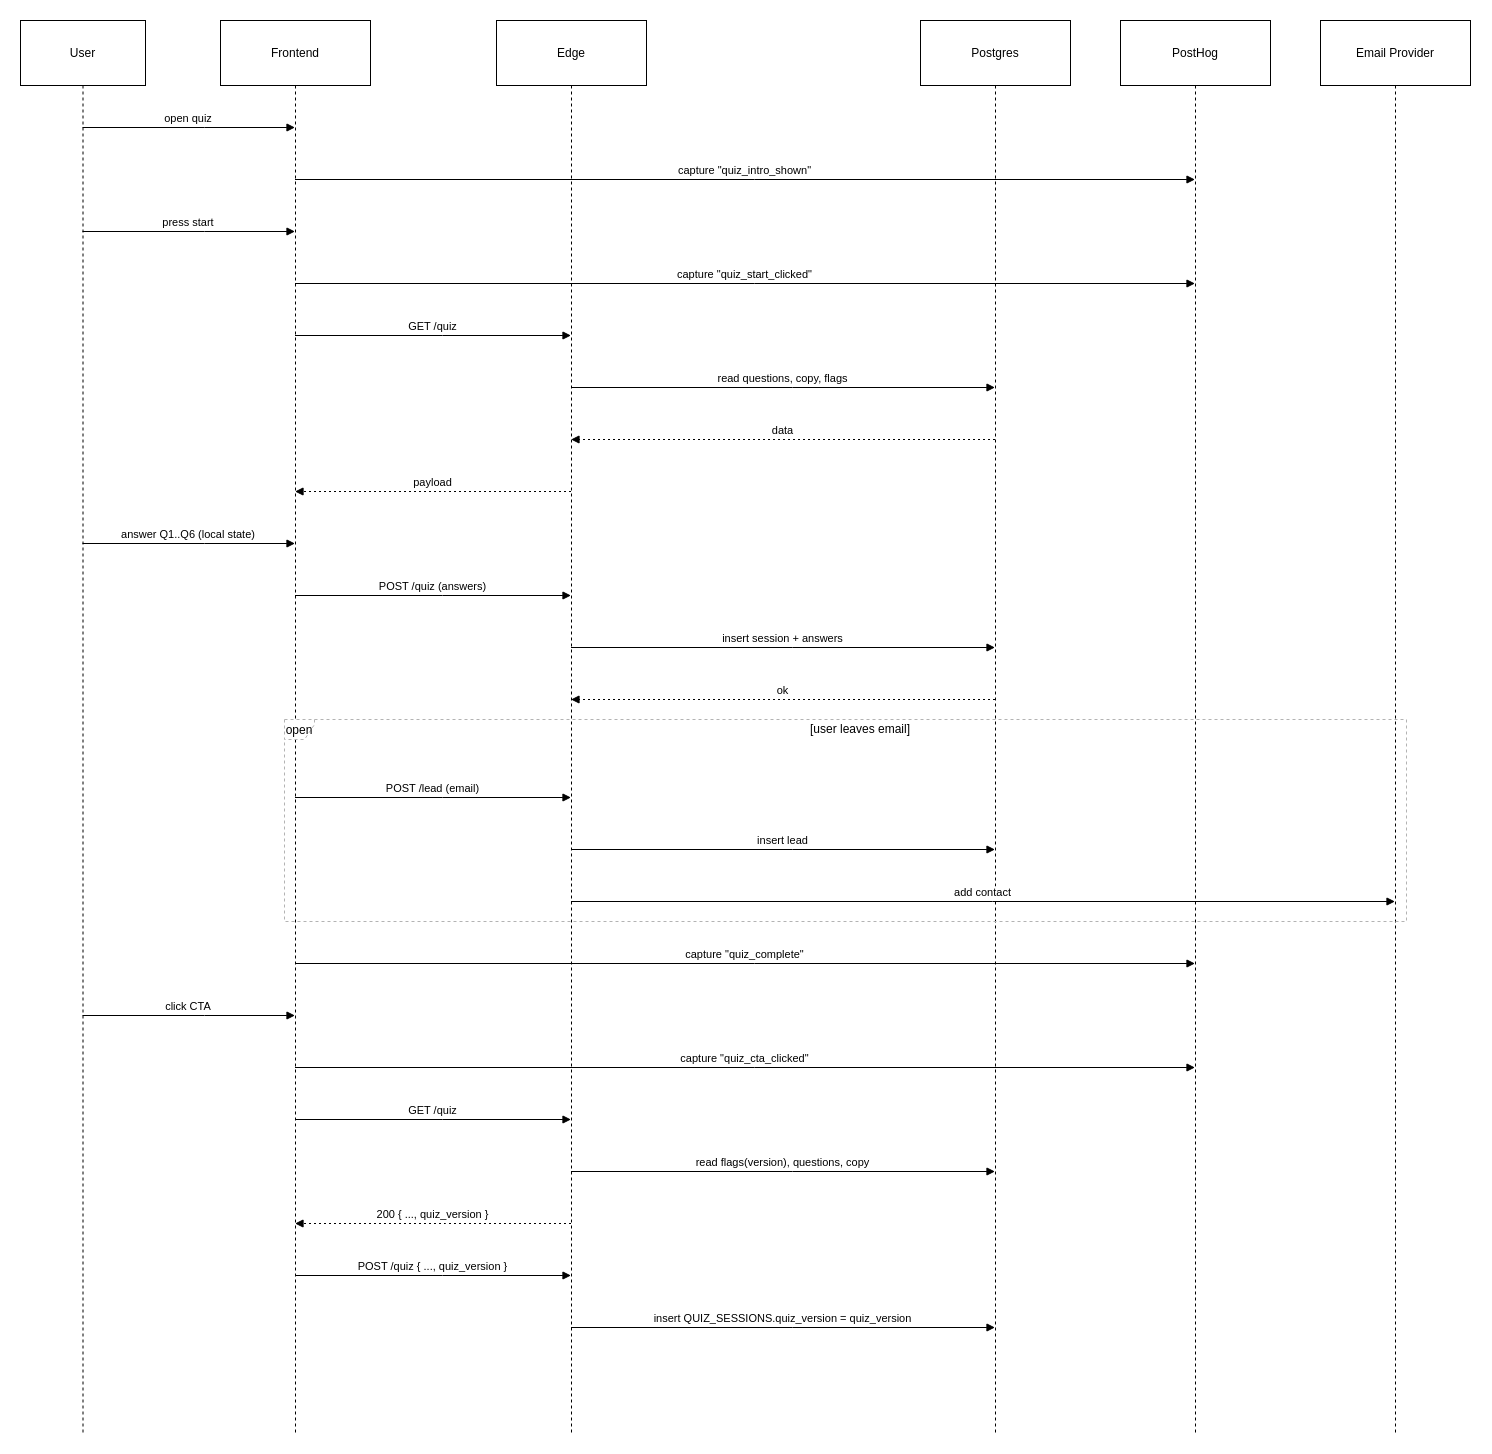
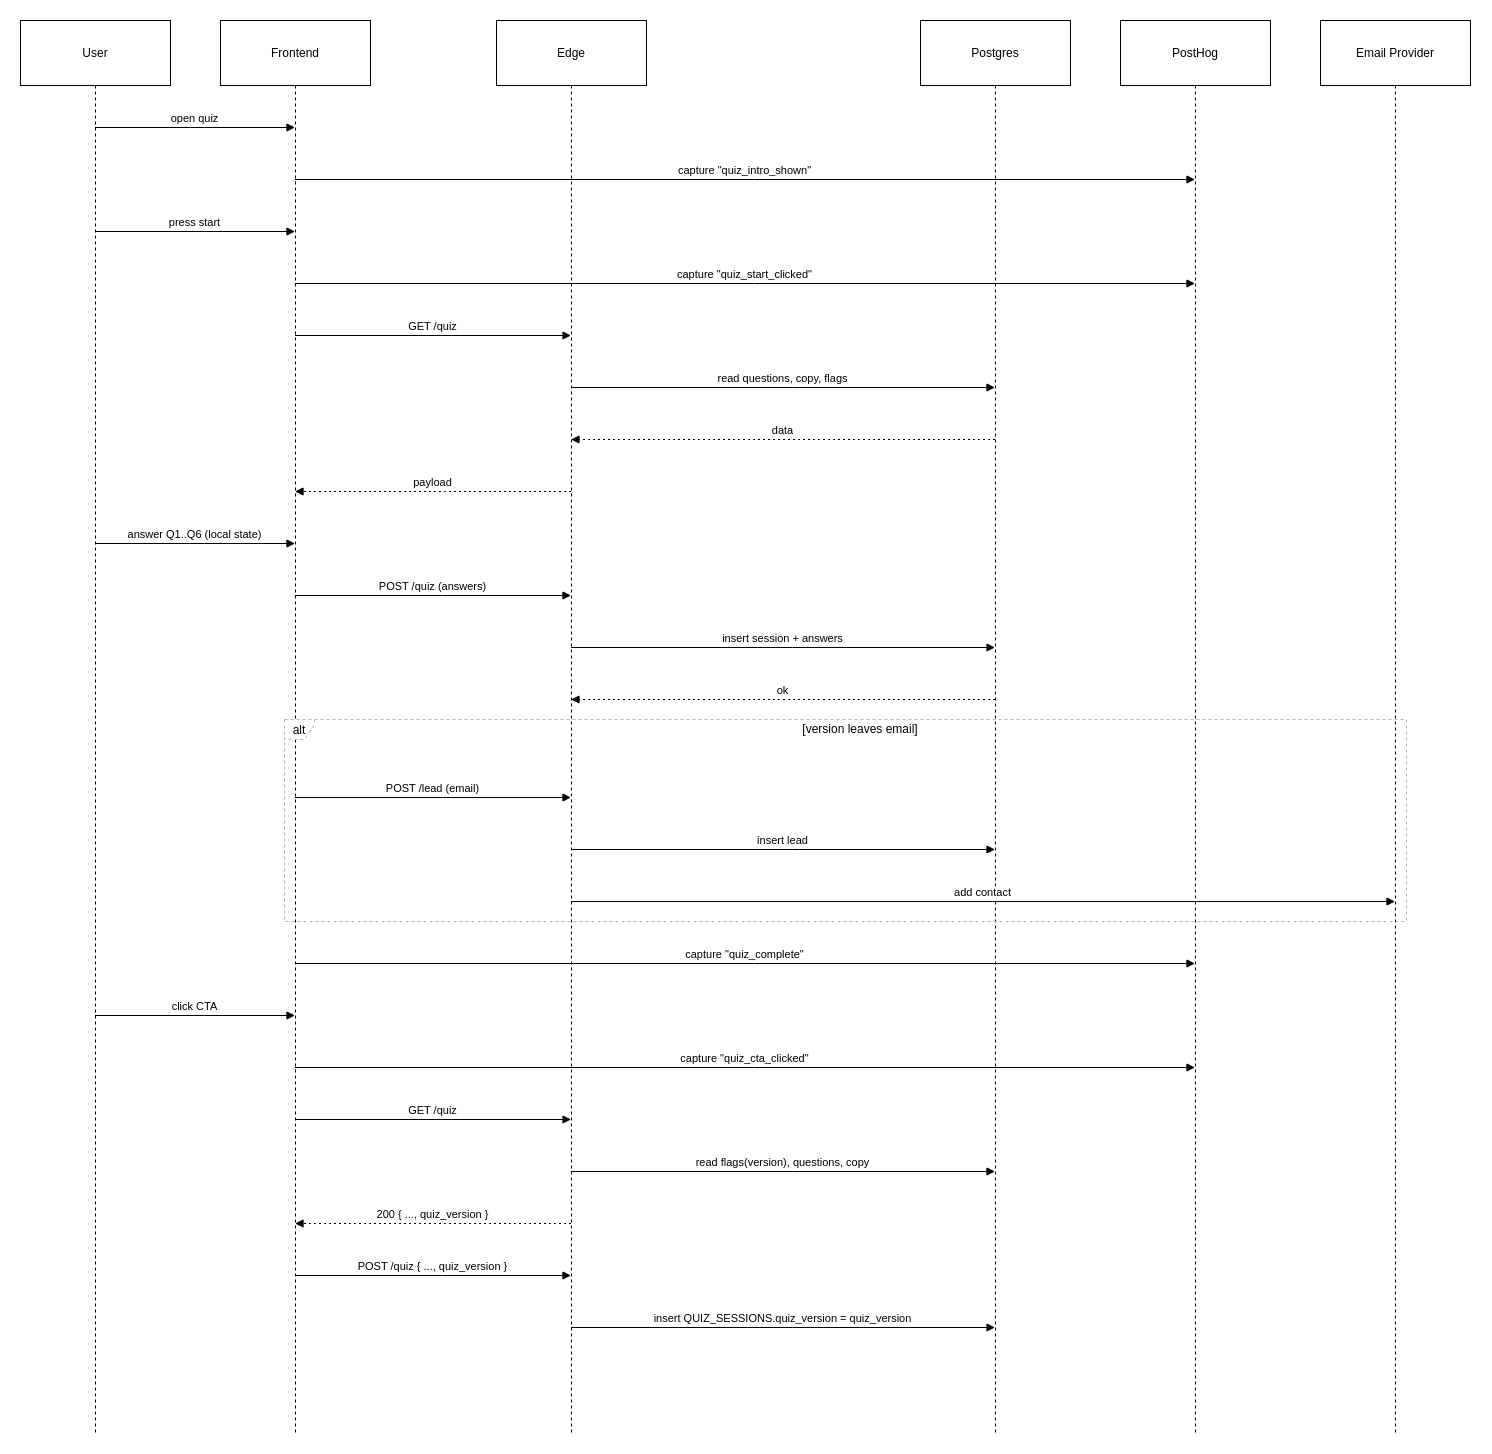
node "User": size 125x1412 -> 150x1412
node "open": label "open" -> "alt"
node "[user leaves email]": label "[user leaves email]" -> "[version leaves email]"
